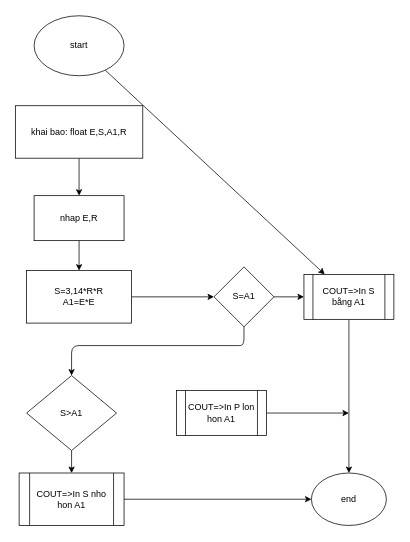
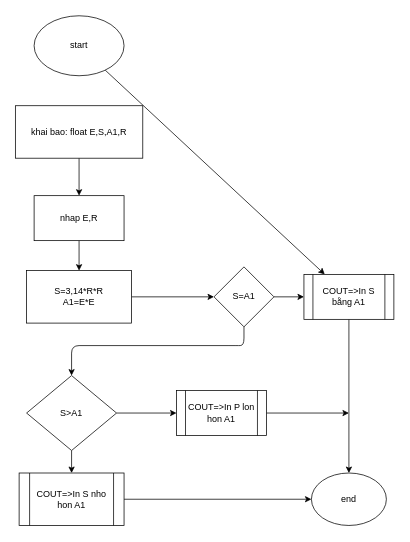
edge "S>A1" -> "COUT=>In P lon hon A1": added
